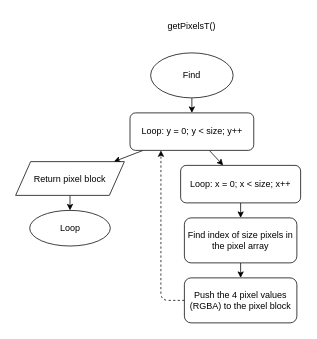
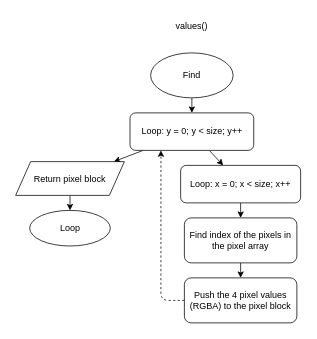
node "getPixelsT()": label "getPixelsT()" -> "values()"
node "Find index of size pixels in the pixel array": label "Find index of size pixels in the pixel array" -> "Find index of the pixels in the pixel array"
